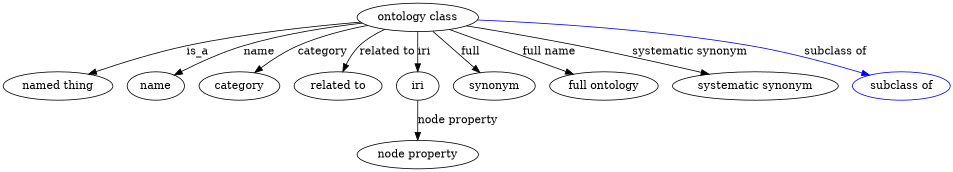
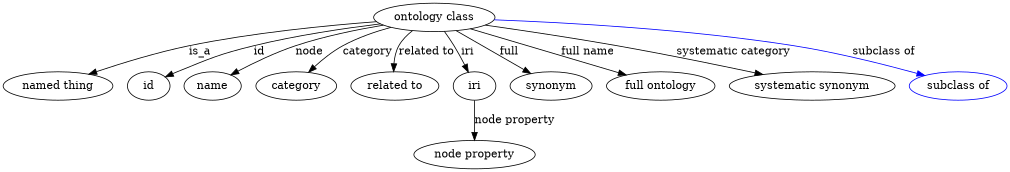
edge "ontology class" -> "name": label "name" -> "node"
edge "ontology class" -> "systematic synonym": label "systematic synonym" -> "systematic category"
node "id": added
